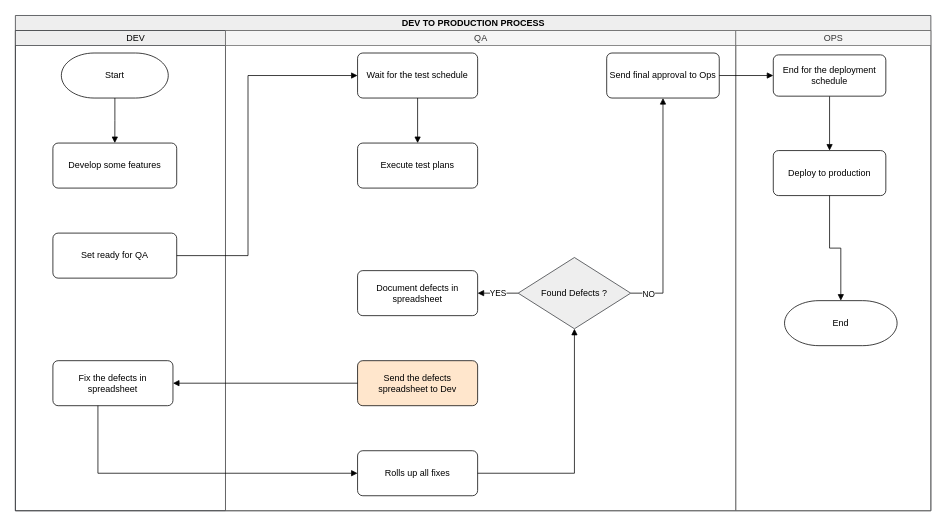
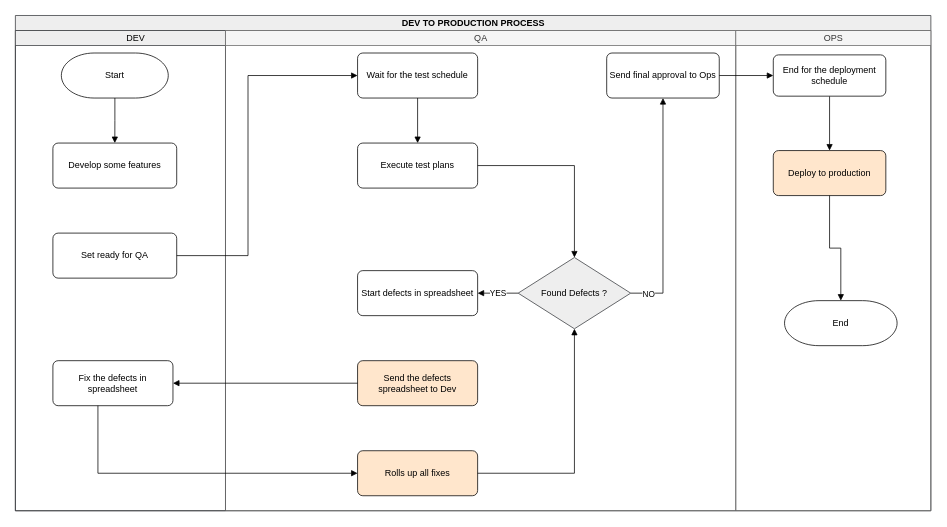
edge "Execute test plans" -> "Found Defects ?": added
node "Deploy to production": fillcolor #ffffff -> #ffe6cc
node "Document defects in spreadsheet": label "Document defects in spreadsheet" -> "Start defects in spreadsheet"
node "Rolls up all fixes": fillcolor #ffffff -> #ffe6cc
